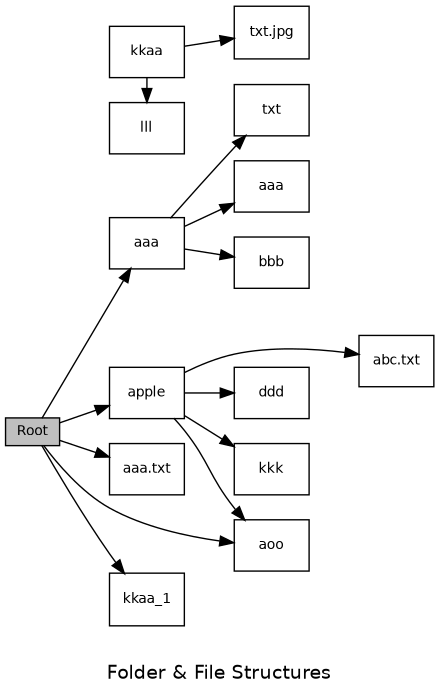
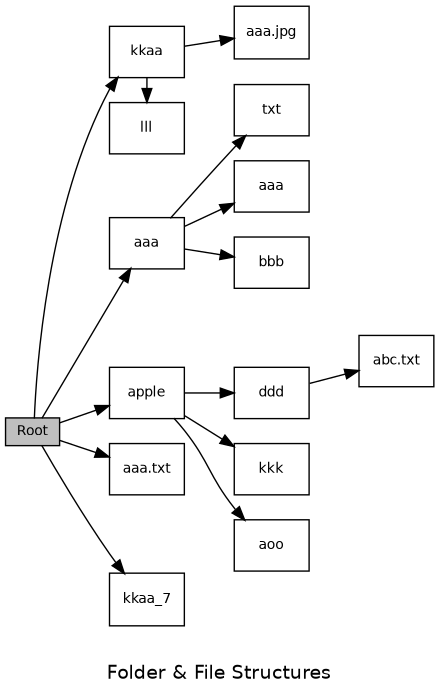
node "txt.jpg": label "txt.jpg" -> "aaa.jpg"
edge "apple" -> "abc.txt": now "ddd" -> "abc.txt"
edge "Root" -> "aoo": now "Root" -> "kkaa"
node "kkaa_1": label "kkaa_1" -> "kkaa_7"
